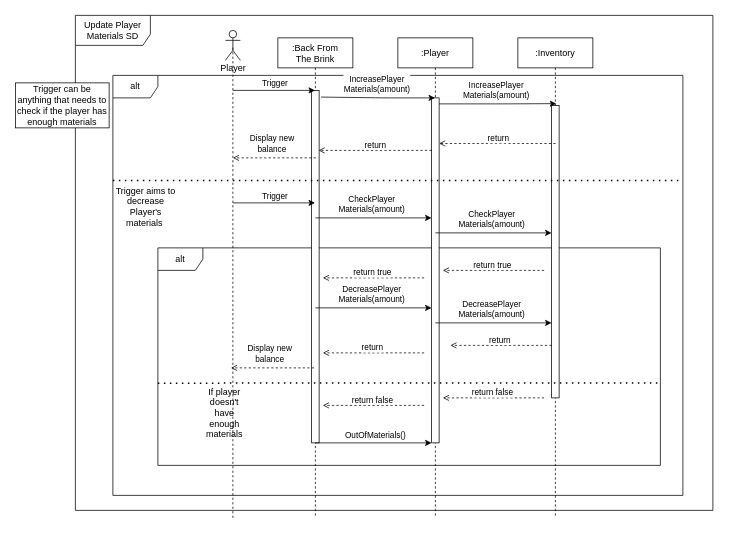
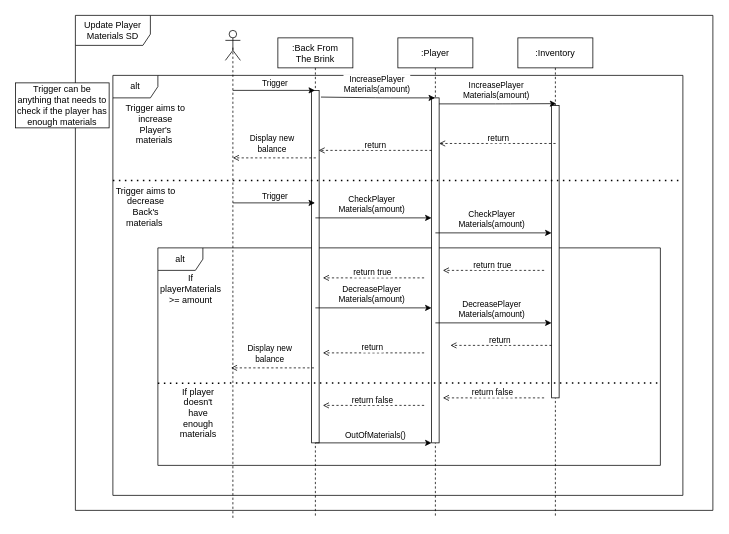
node "Player": removed
node "Trigger aims to increase Player's materials": added
node "Trigger aims to decrease Player's materials": label "Trigger aims to decrease Player's materials" -> "Trigger aims to decrease Back's materials"
node "If playerMaterials >= amount": added
node "If player doesn't have enough materials": moved (224, 413) -> (198, 413)
